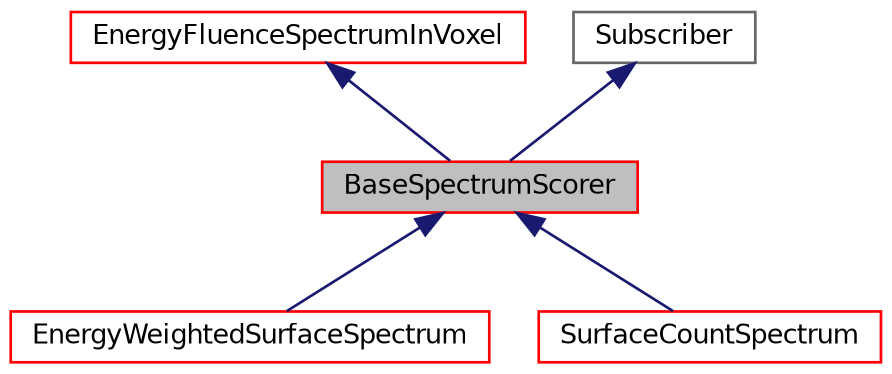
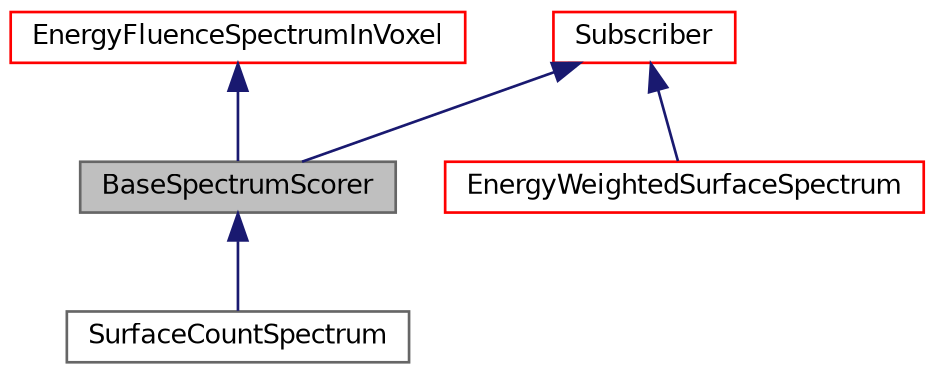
node "Subscriber": color gray40 -> red
node "BaseSpectrumScorer": color red -> gray40
edge "EnergyWeightedSurfaceSpectrum" -> "BaseSpectrumScorer": now "EnergyWeightedSurfaceSpectrum" -> "Subscriber"
node "SurfaceCountSpectrum": color red -> gray40
